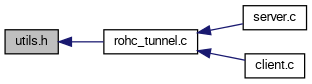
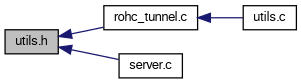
edge "server.c" -> "rohc_tunnel.c": now "server.c" -> "utils.h"
node "client.c": label "client.c" -> "utils.c"
